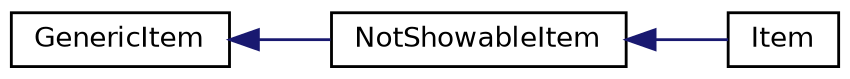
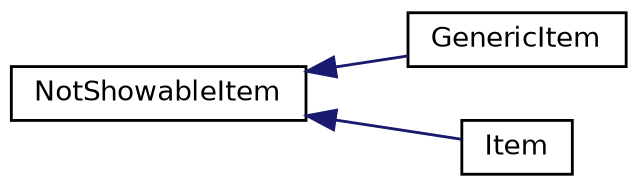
edge "NotShowableItem" -> "GenericItem": reversed
